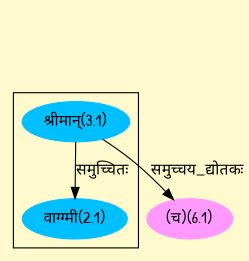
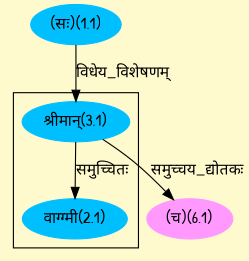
node "(सः)(1.1)": added
